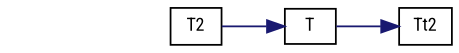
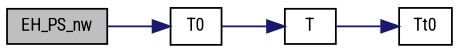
node "EH_PS_nw": added
node "T2": label "T2" -> "T0"
node "Tt2": label "Tt2" -> "Tt0"
